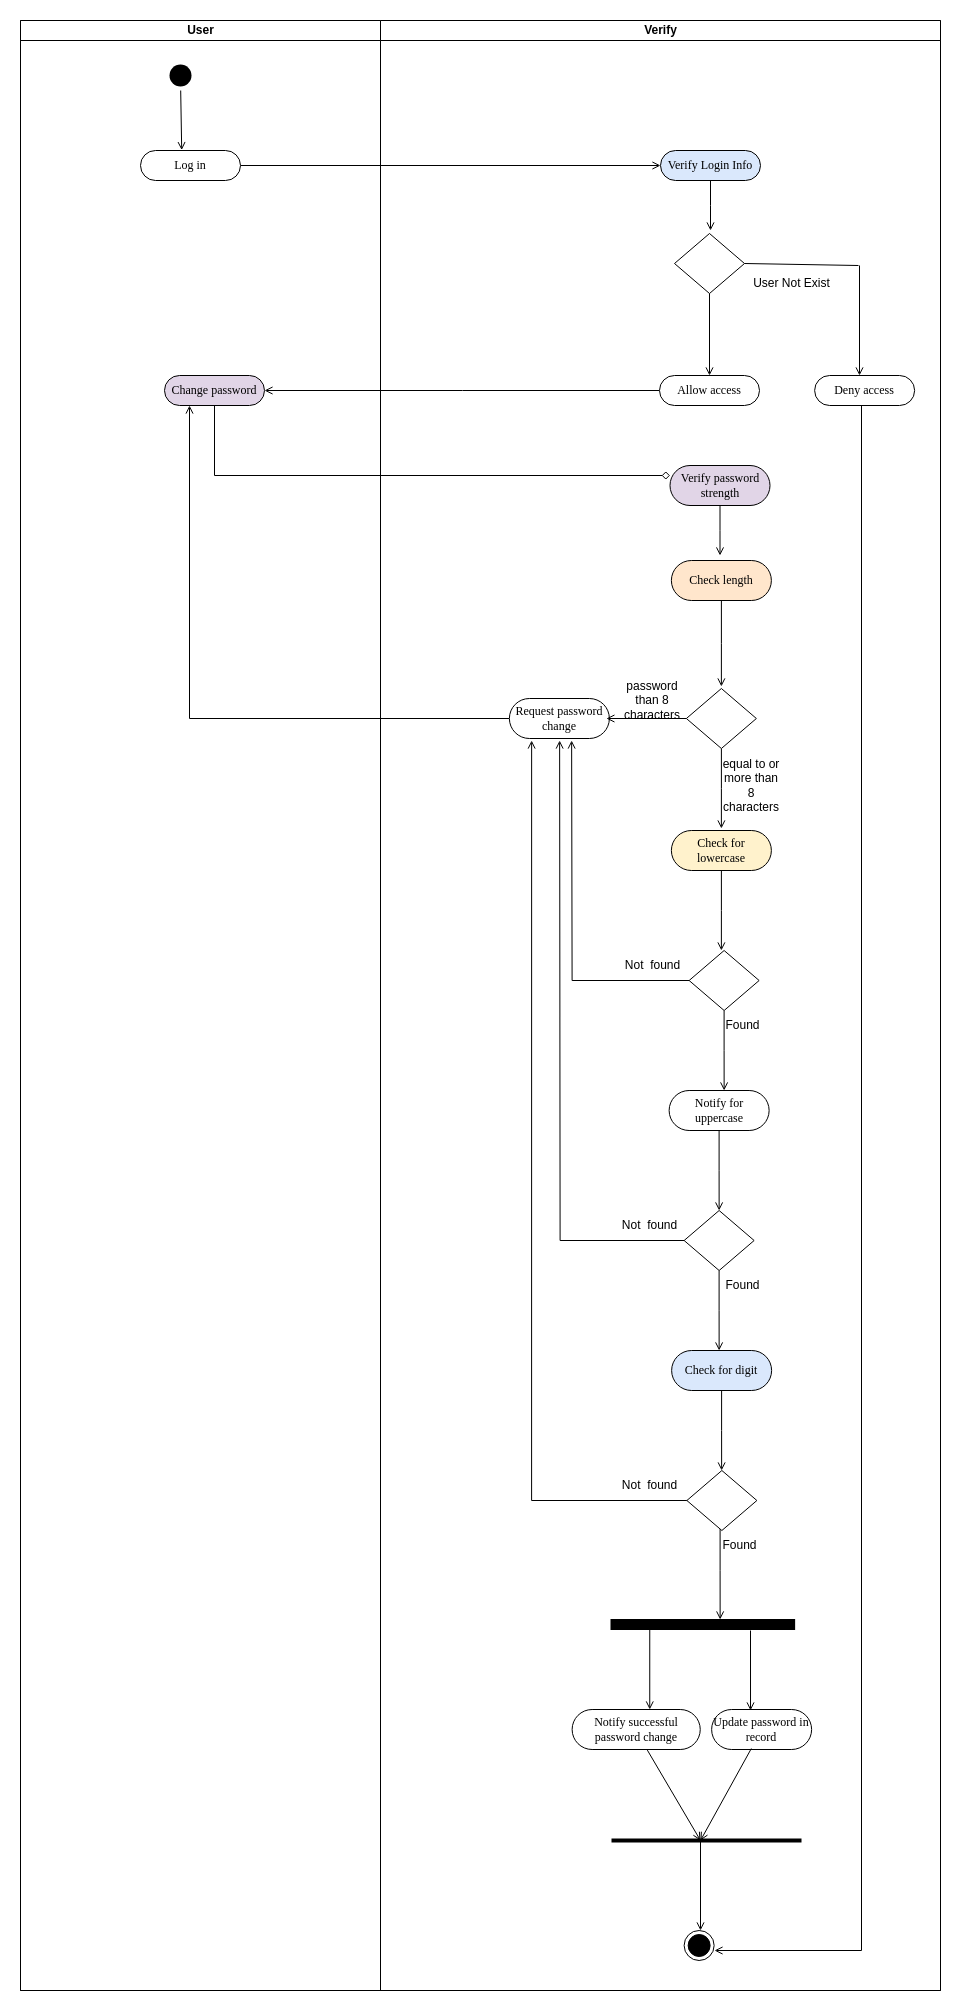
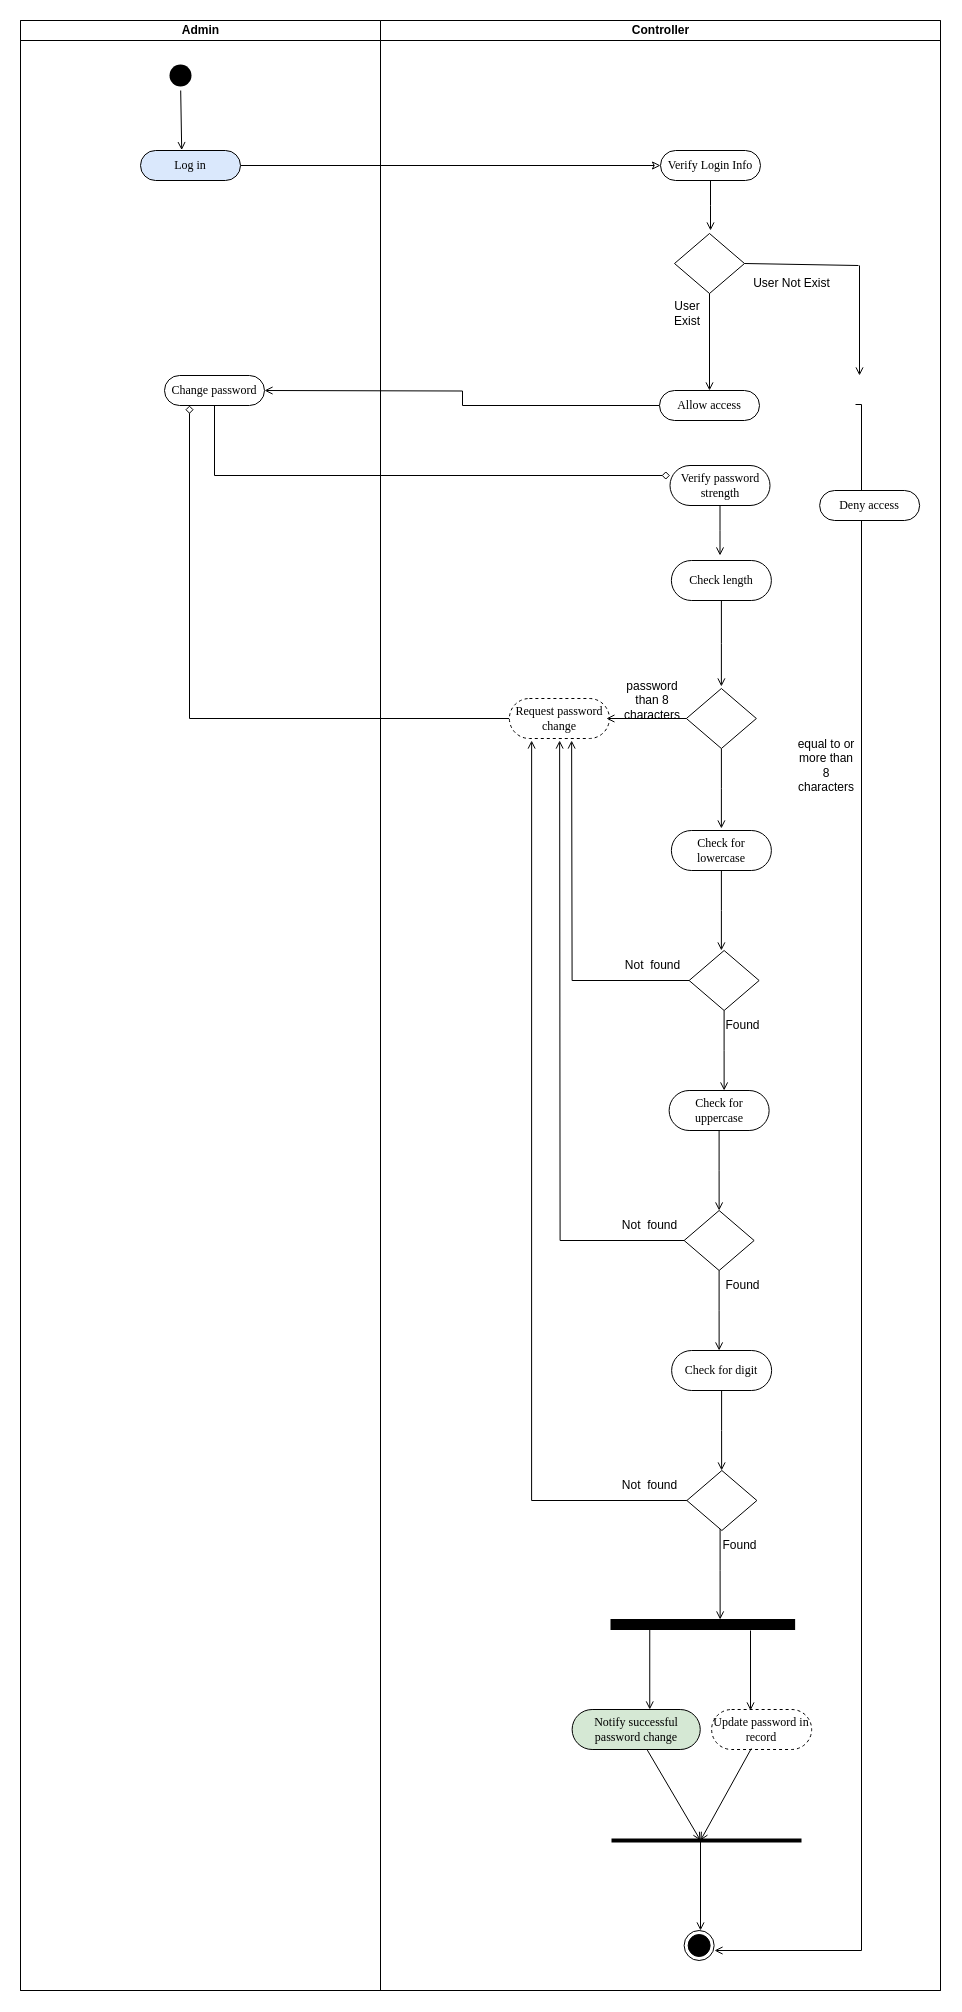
node "User": label "User" -> "Admin"
node "Verify": label "Verify" -> "Controller"
node "Log in": fillcolor #ffffff -> #dae8fc
edge "Log in" -> "Verify Login Info": arrowhead open -> classic
node "Verify Login Info": fillcolor #dae8fc -> #ffffff
node "User Exist": added
node "Change password": fillcolor #e1d5e7 -> #ffffff
node "Allow access": moved (710, 391) -> (710, 406)
node "Deny access": moved (865, 391) -> (870, 506)
edge "Request password change" -> "Change password": arrowhead open -> diamond
node "Verify password strength": fillcolor #e1d5e7 -> #ffffff
node "Check length": fillcolor #ffe6cc -> #ffffff
node "Request password change": style solid -> dashed
node "equal to or more than 8 characters": moved (752, 786) -> (827, 766)
node "Check for lowercase": fillcolor #fff2cc -> #ffffff
node "Notify for uppercase": label "Notify for uppercase" -> "Check for uppercase"
node "Check for digit": fillcolor #dae8fc -> #ffffff
node "Notify successful password change": fillcolor #ffffff -> #d5e8d4
node "Update password in record": style solid -> dashed
